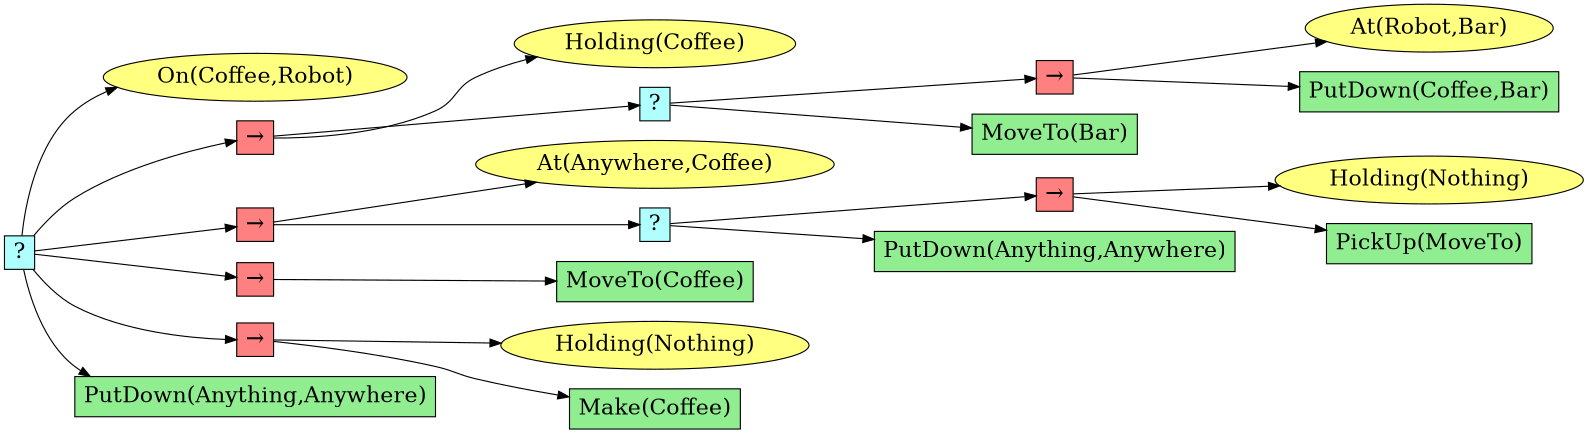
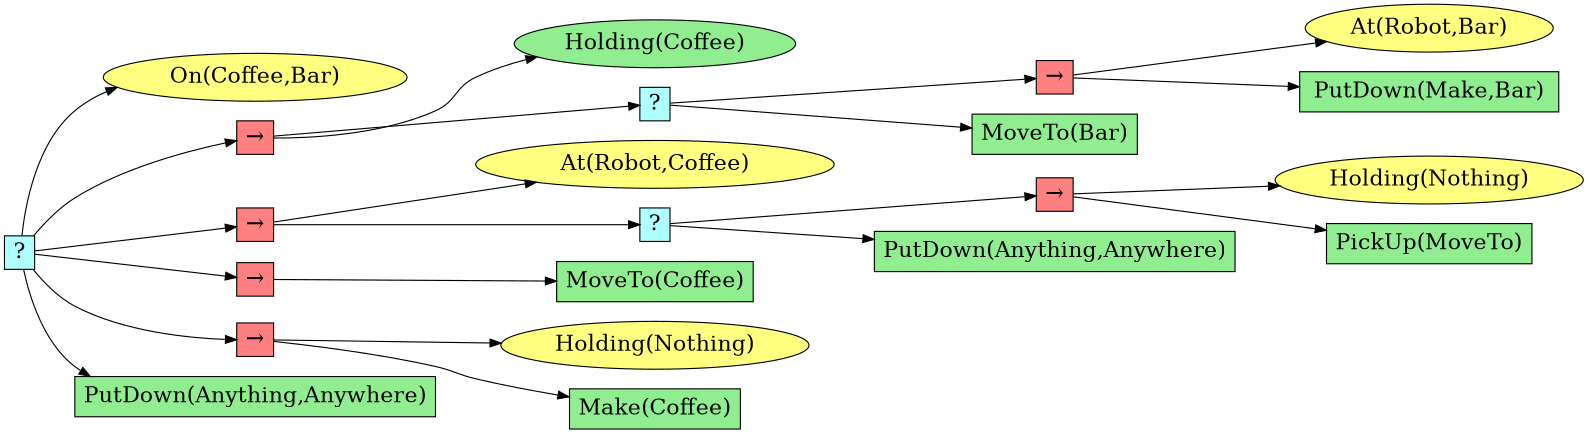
node "Holding(Coffee)": fillcolor #ffff80 -> lightgreen
node "On(Coffee,Robot)": label "On(Coffee,Robot)" -> "On(Coffee,Bar)"
node "PutDown(Coffee,Bar)": label "PutDown(Coffee,Bar)" -> "PutDown(Make,Bar)"
node "At(Anywhere,Coffee)": label "At(Anywhere,Coffee)" -> "At(Robot,Coffee)"
